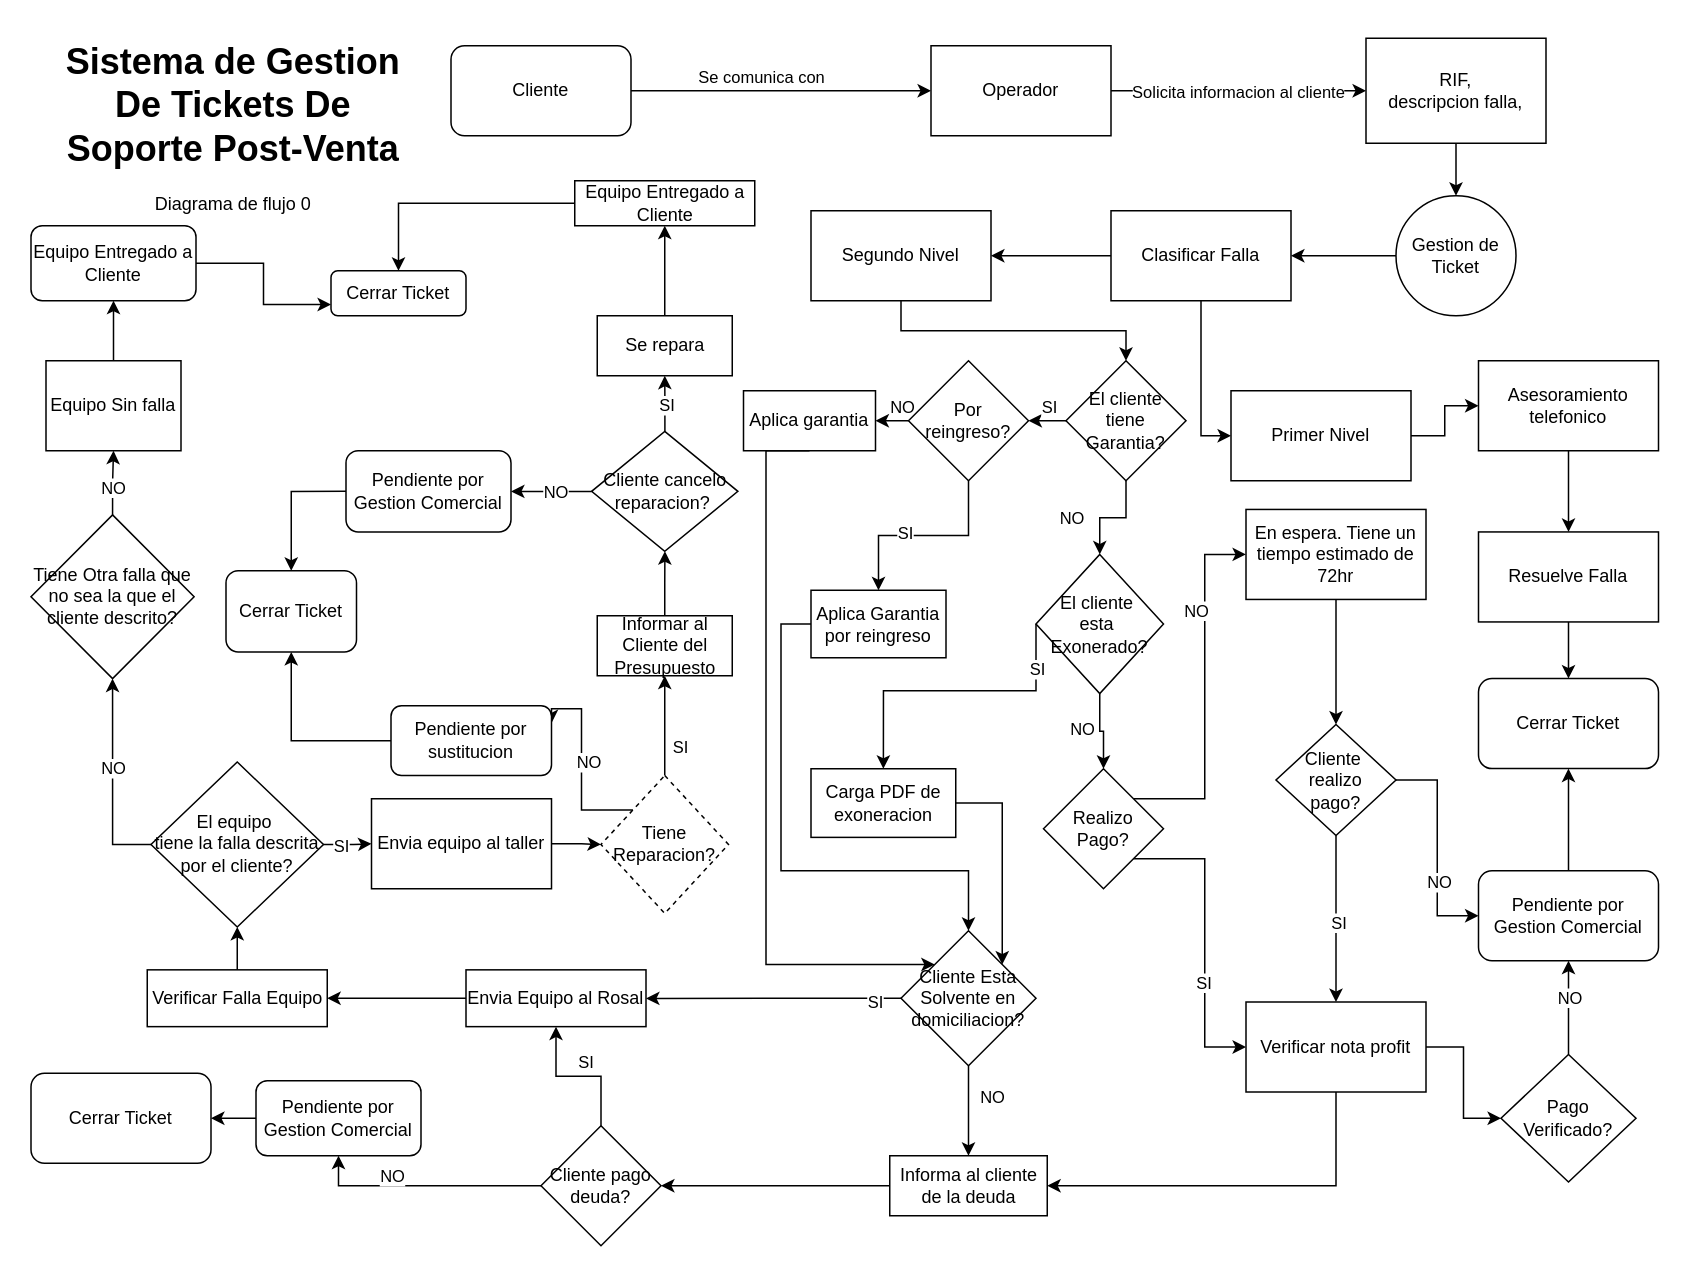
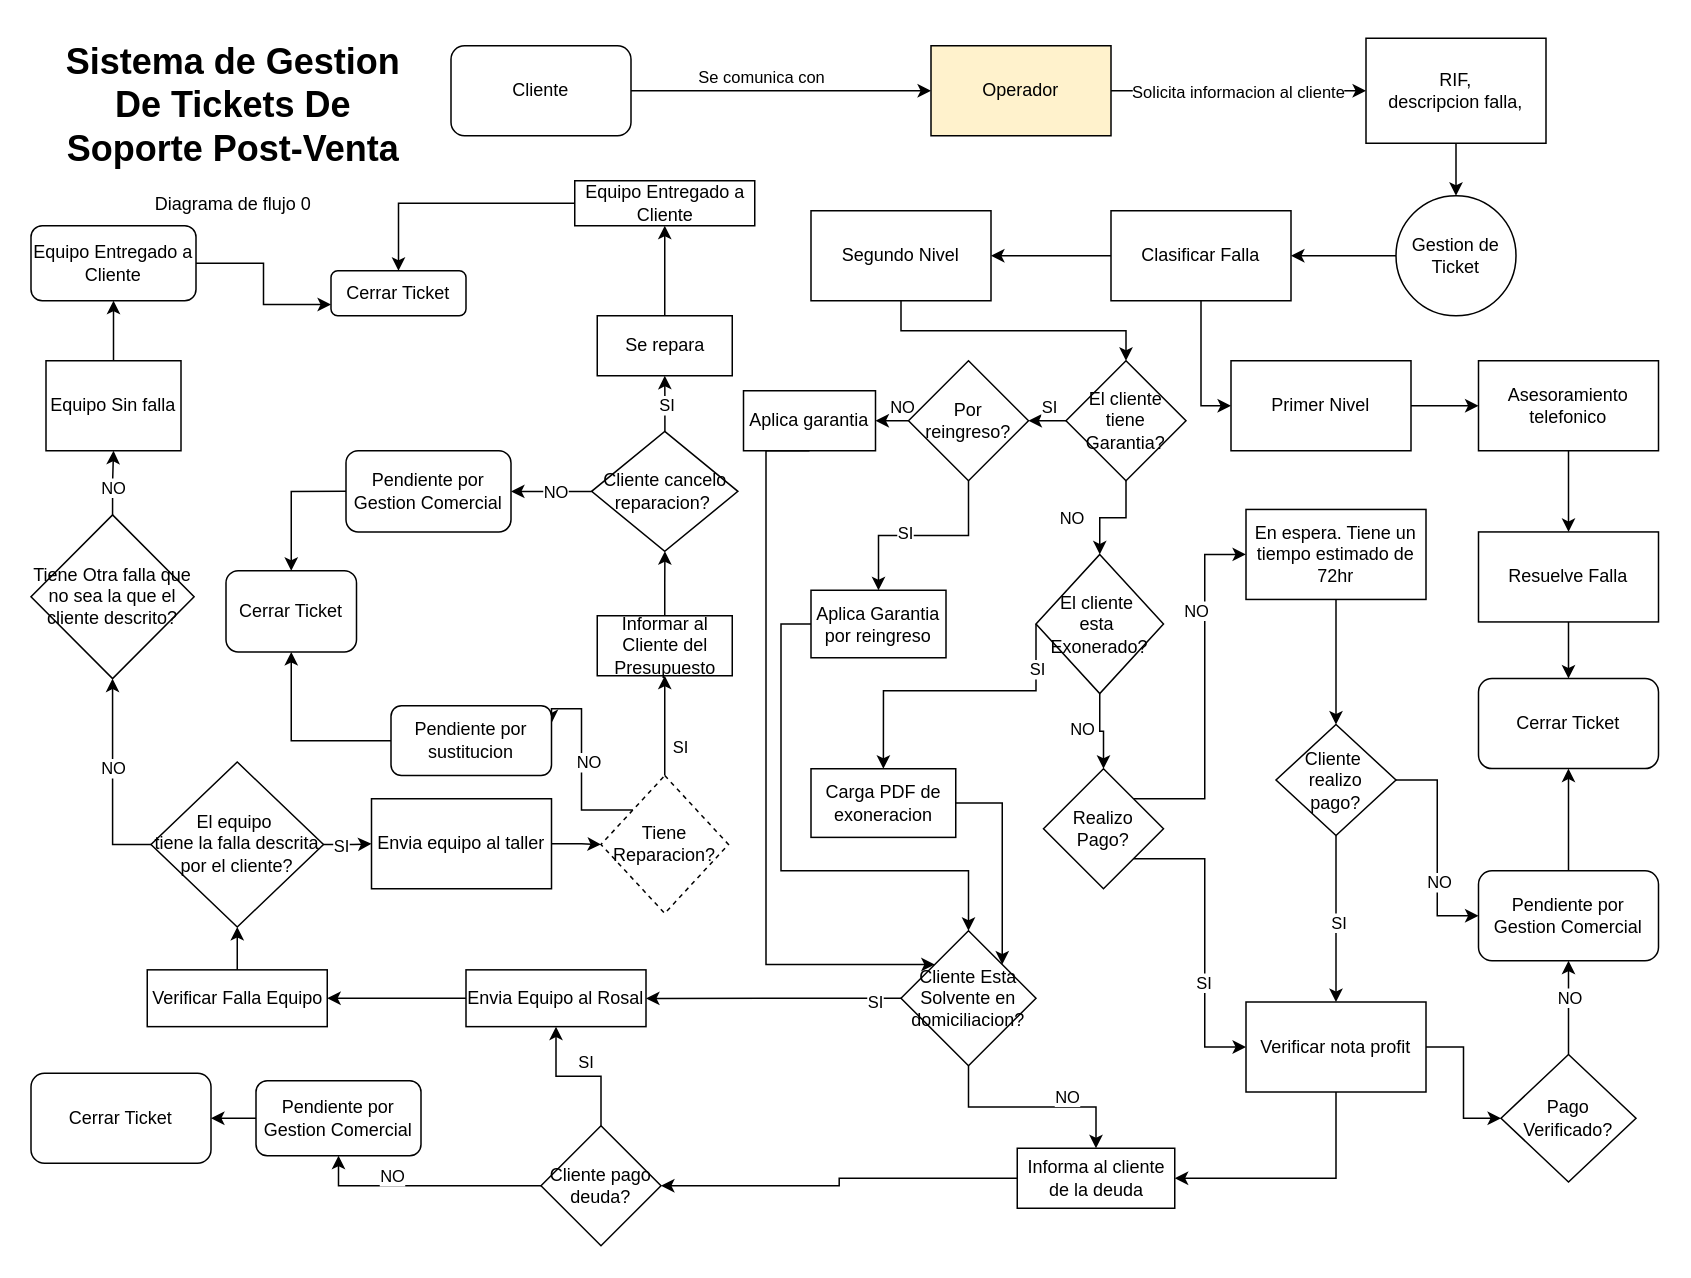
node "Operador": fillcolor #ffffff -> #fff2cc
node "Primer Nivel": moved (1321, 436) -> (1321, 406)
node "Informa al cliente de la deuda": moved (968, 1186) -> (1096, 1178)
